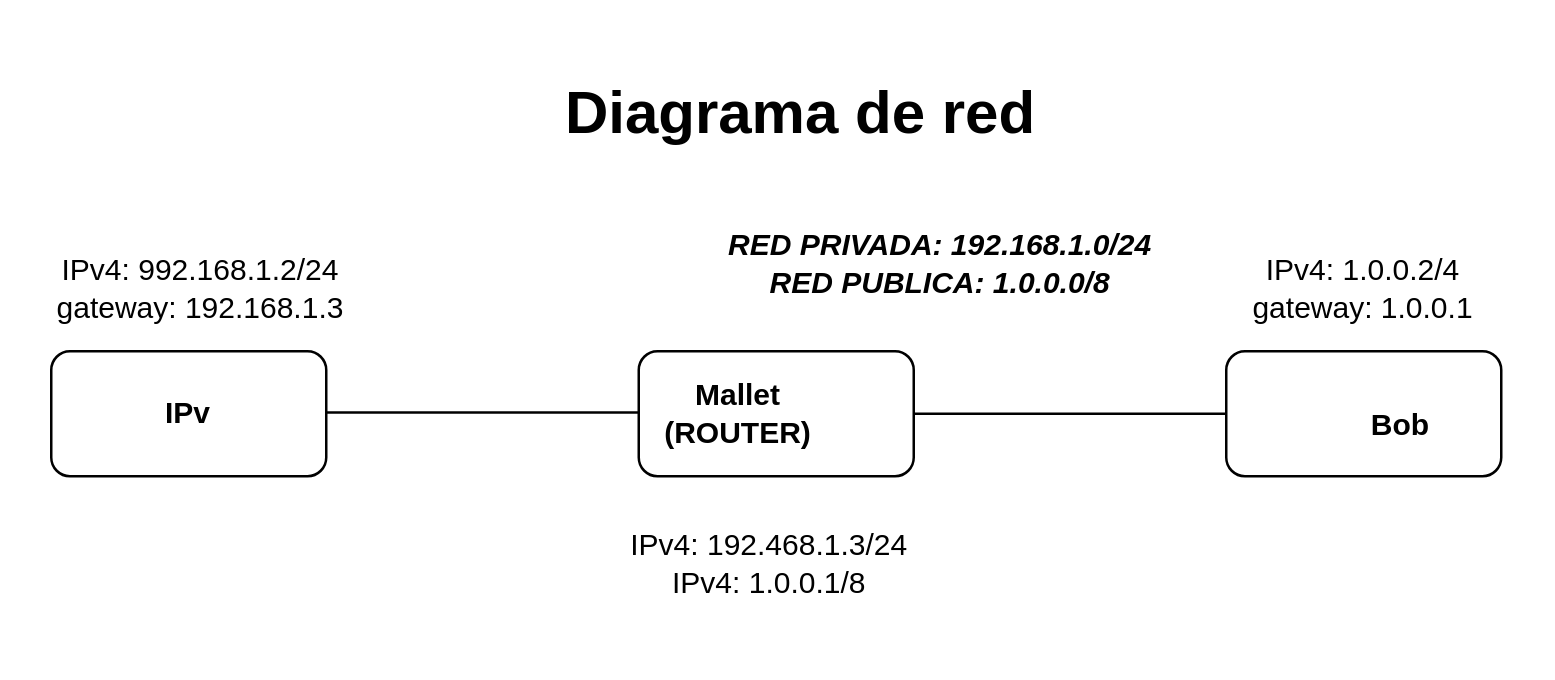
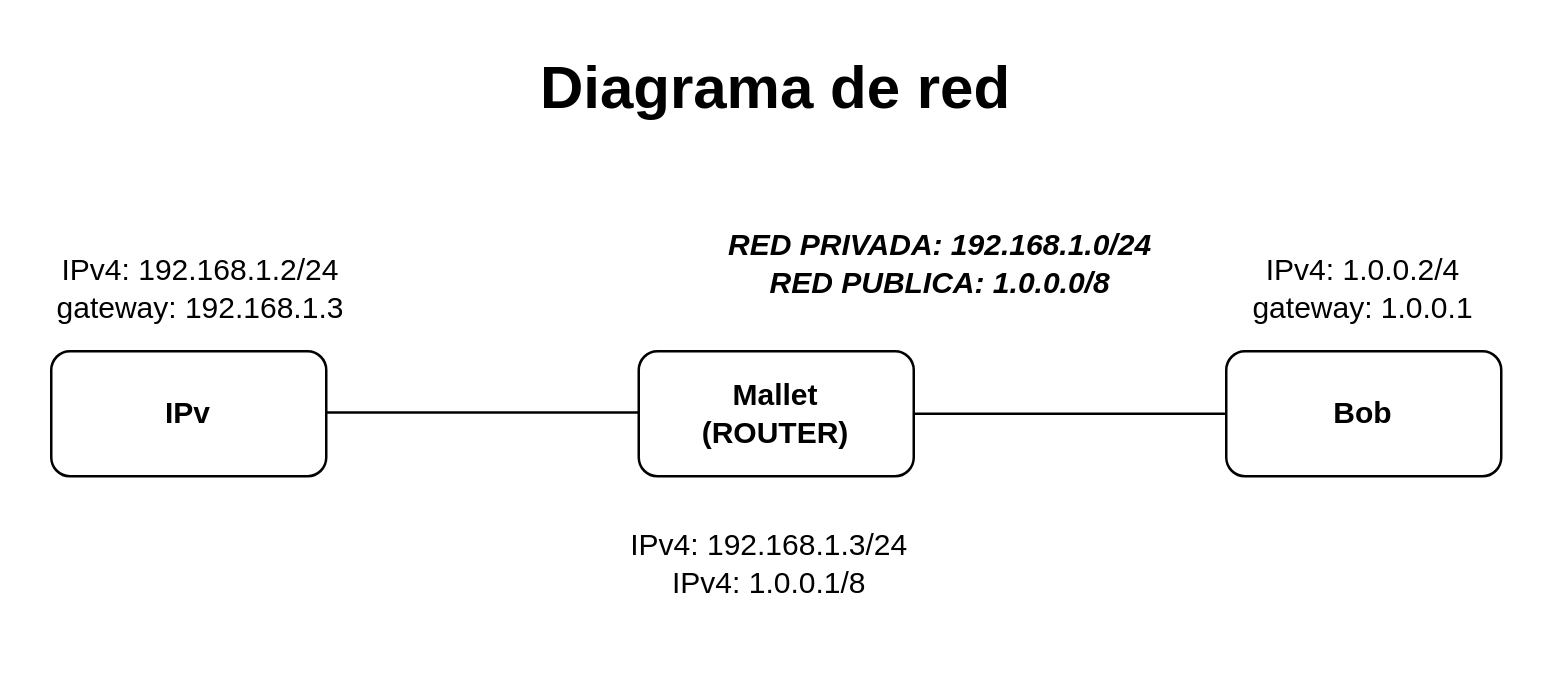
node "Diagrama de red": moved (801, 114) -> (776, 89)
node "IPv4: 992.168.1.2/24 gateway: 192.168.1.3": label "IPv4: 992.168.1.2/24 gateway: 192.168.1.3" -> "IPv4: 192.168.1.2/24 gateway: 192.168.1.3"
node "Mallet (ROUTER)": moved (739, 414) -> (776, 414)
node "Bob": moved (1401, 426) -> (1364, 414)
node "IPv4: 192.468.1.3/24 IPv4: 1.0.0.1/8": label "IPv4: 192.468.1.3/24 IPv4: 1.0.0.1/8" -> "IPv4: 192.168.1.3/24 IPv4: 1.0.0.1/8"
